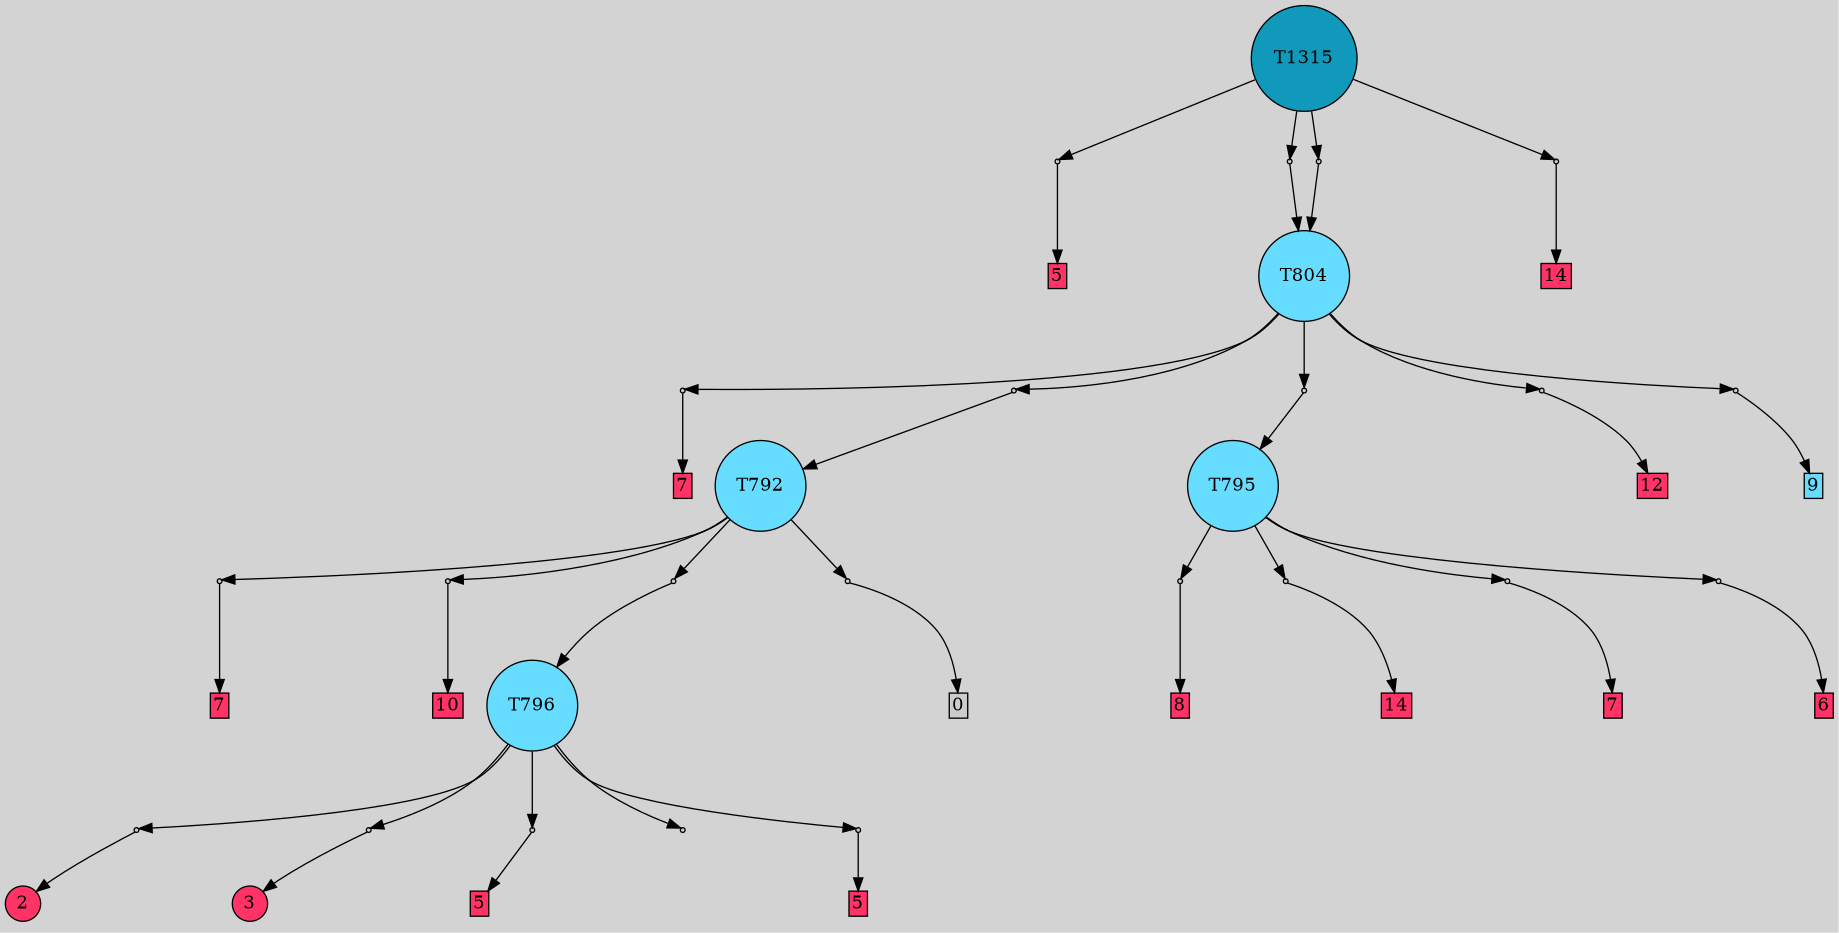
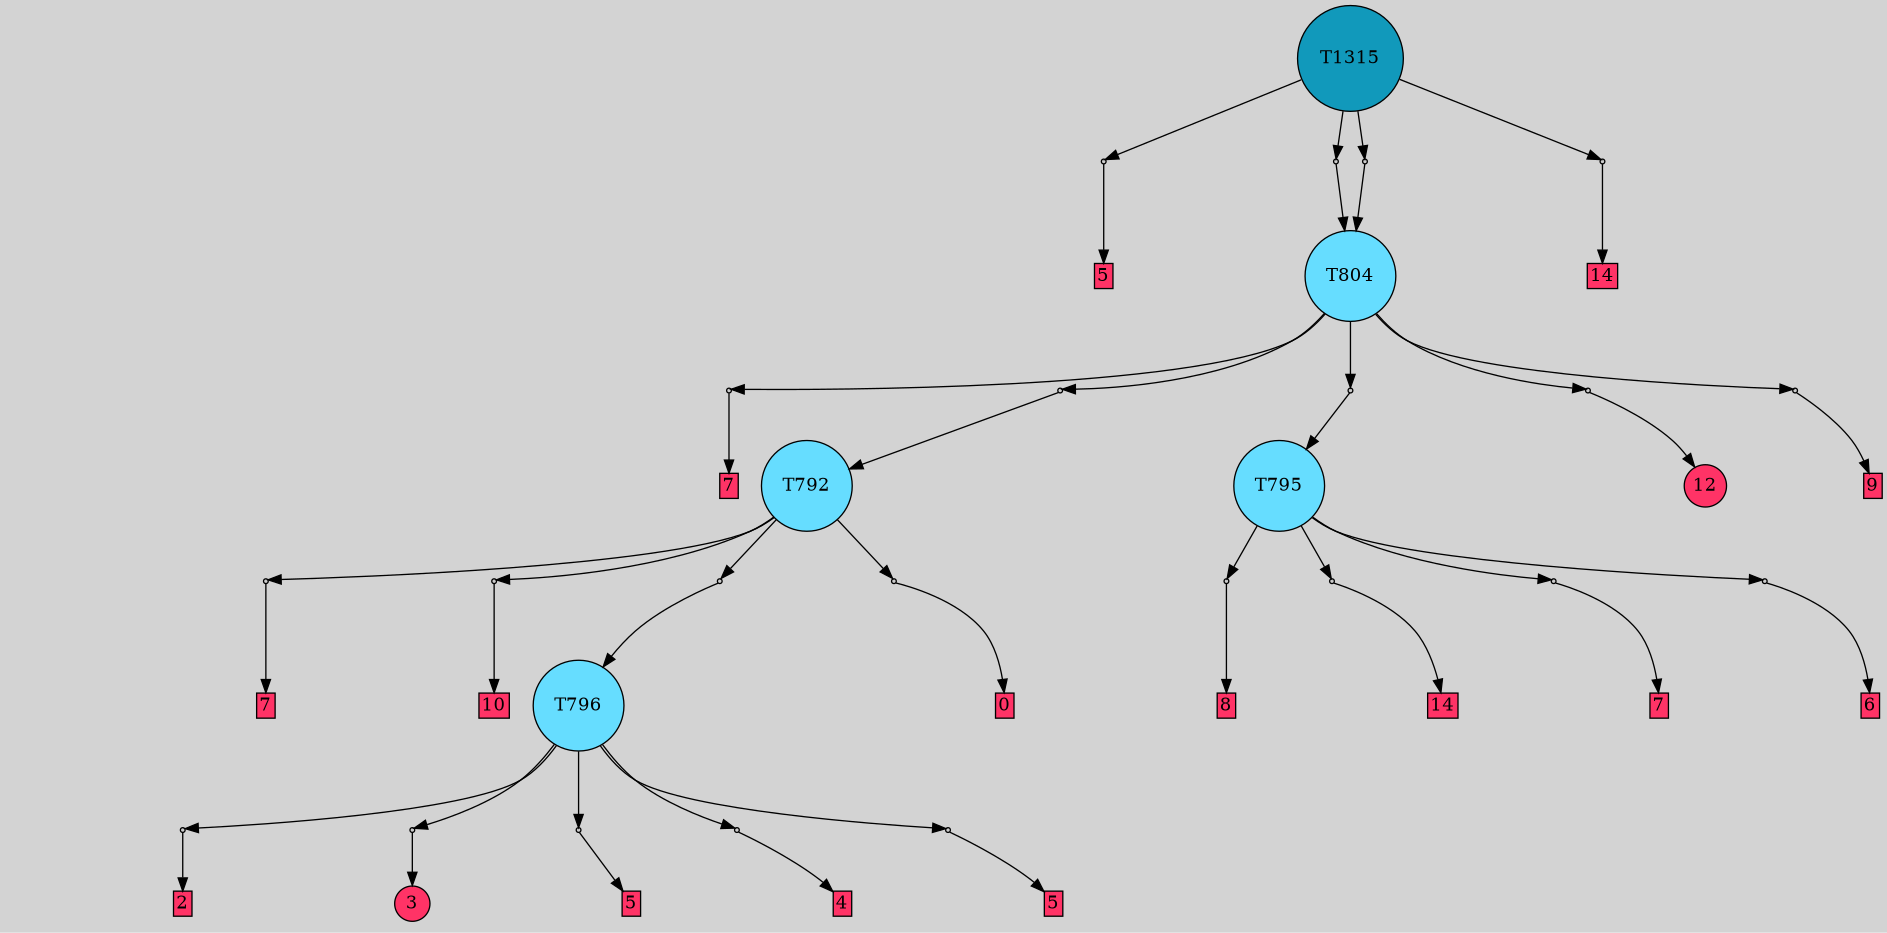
node "12": shape box -> circle
node "9": fillcolor #66ddff -> #ff3366
node "0": fillcolor #cccccc -> #ff3366
node "2": shape circle -> box
node "4": added
